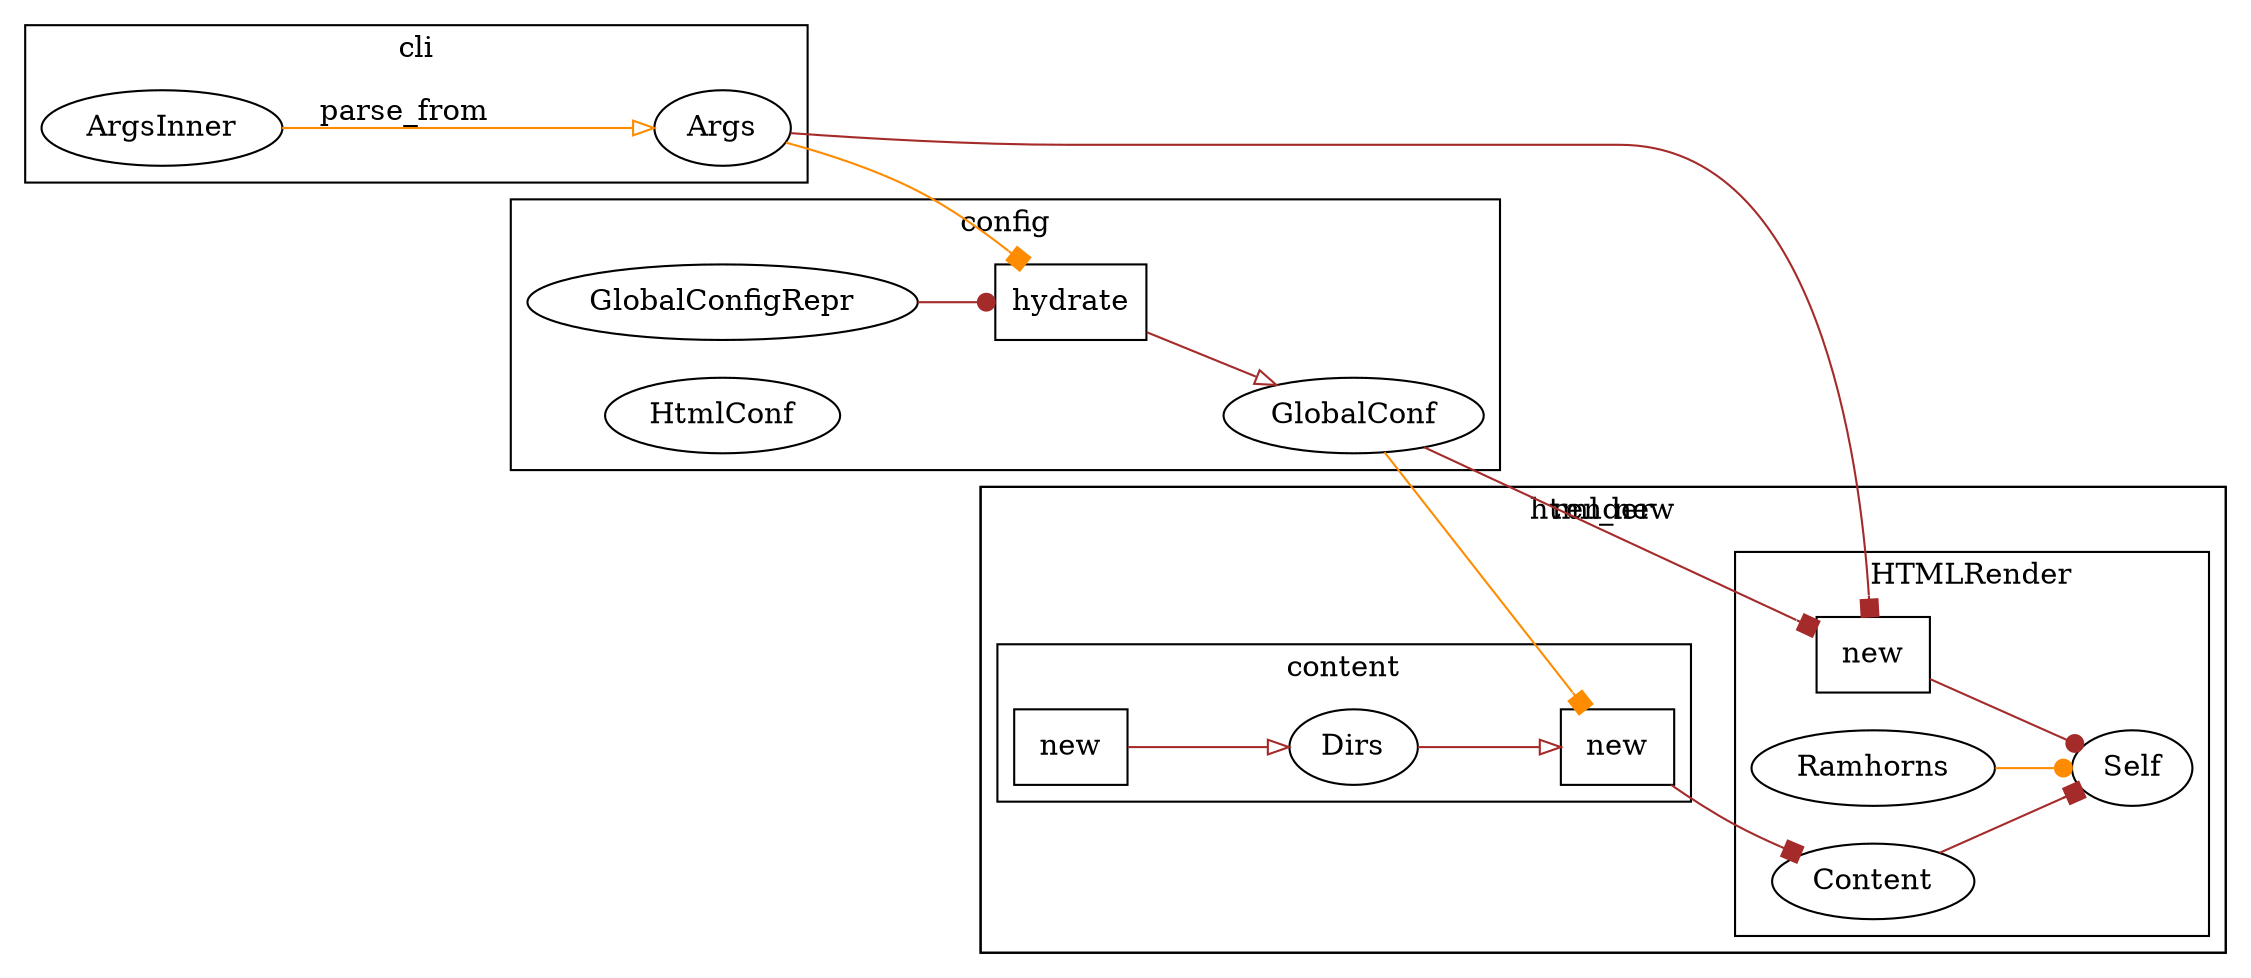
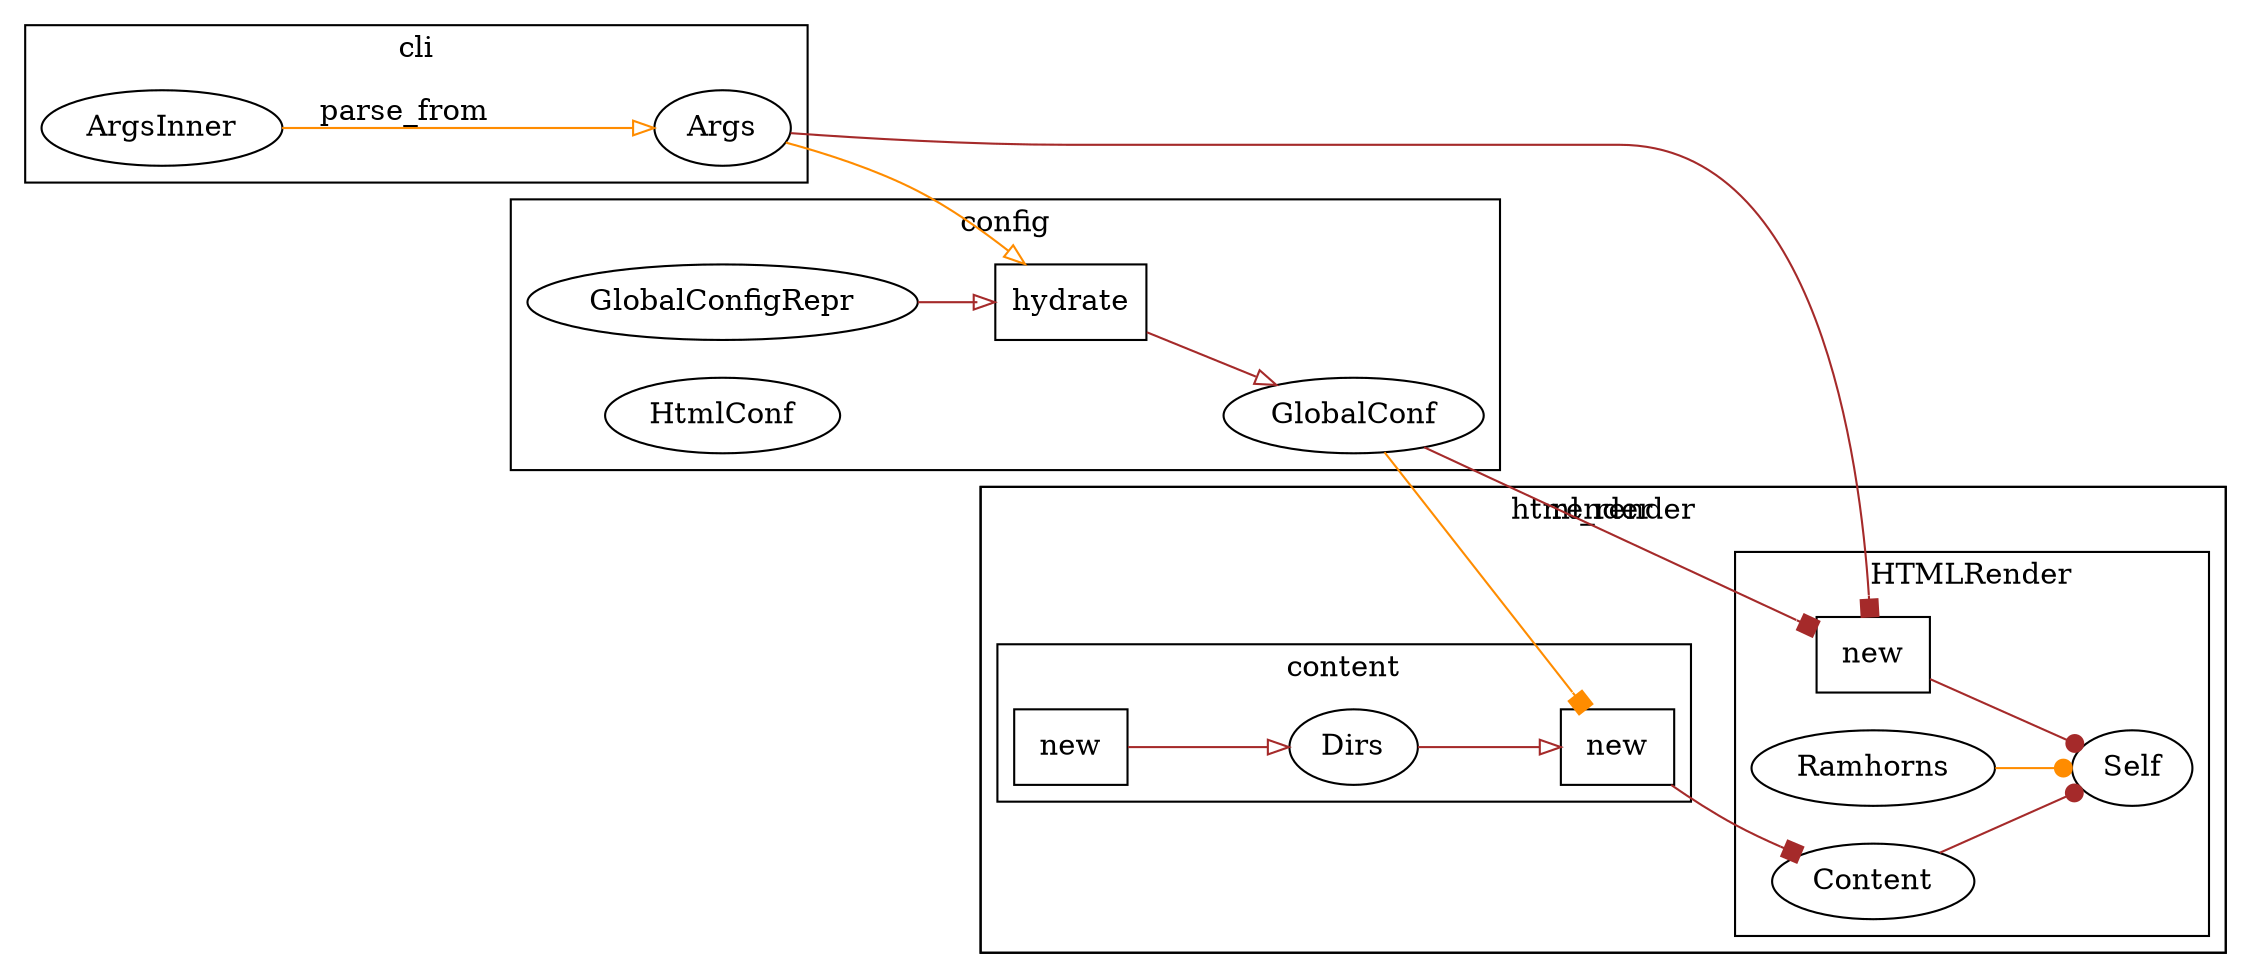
edge "Args" -> "hydrate": arrowhead box -> onormal
edge "GlobalConfigRepr" -> "hydrate": arrowhead dot -> onormal
cluster "html_new": label "html_new" -> "html_render"
edge "Content" -> "Self": arrowhead box -> dot
